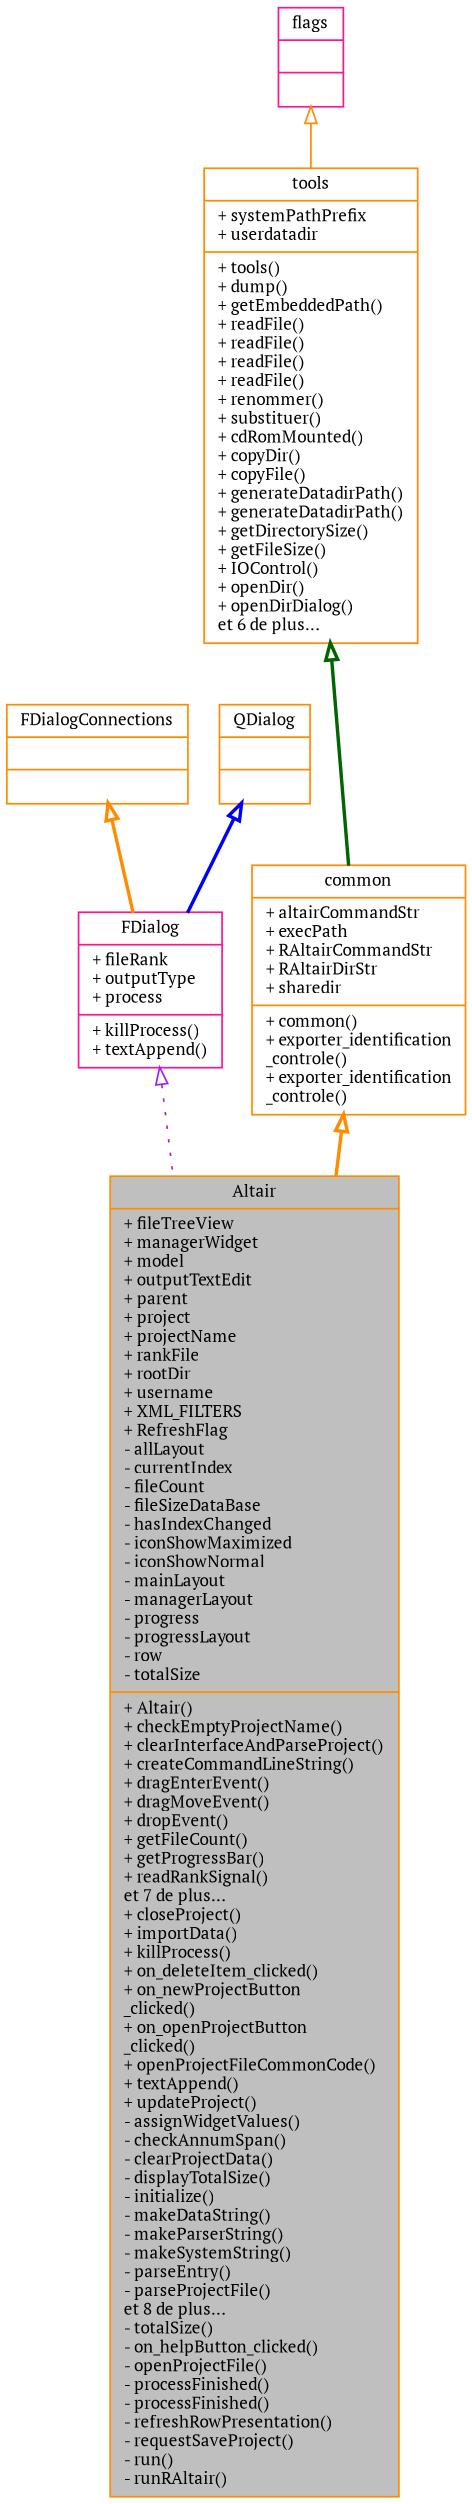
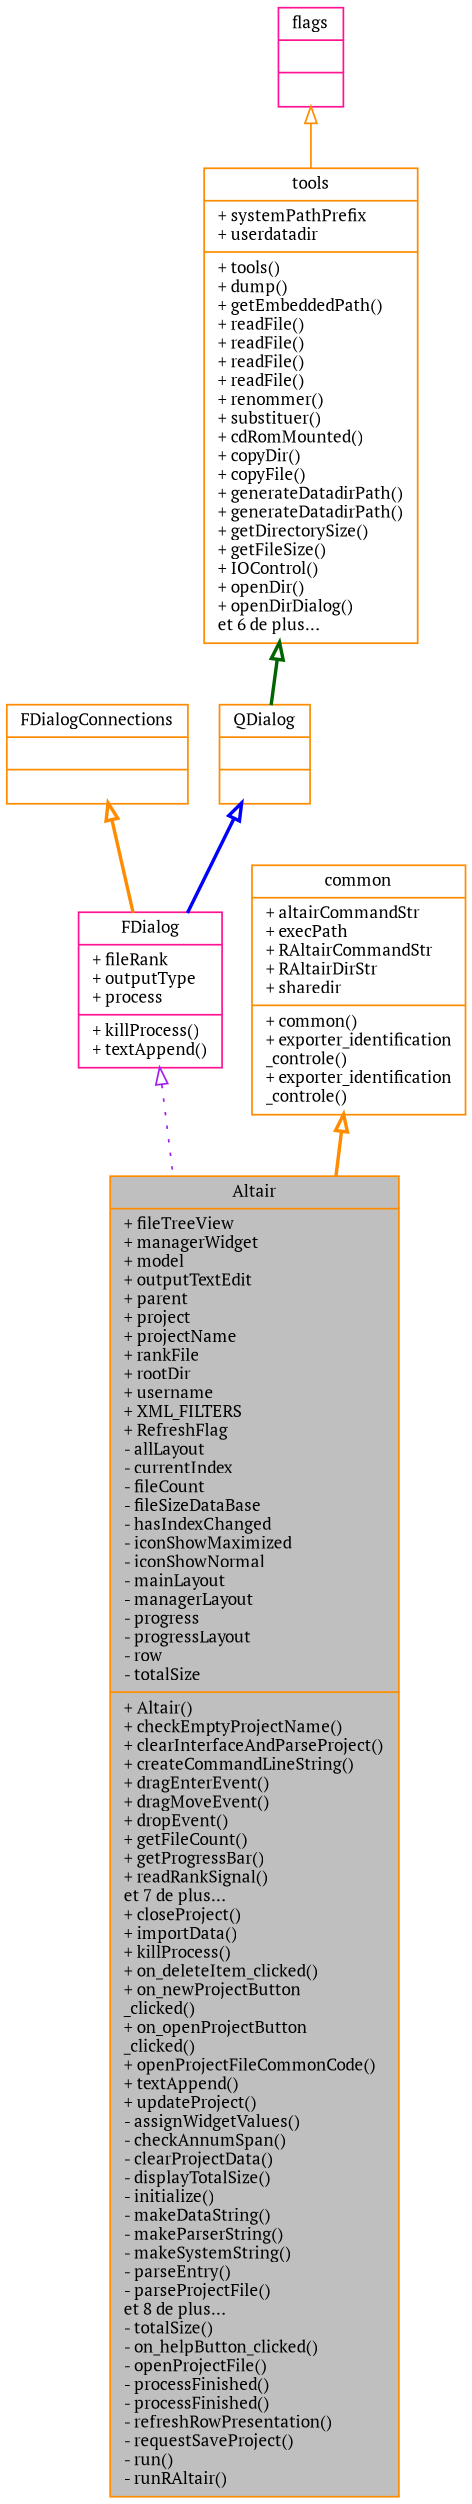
edge "common" -> "tools": now "QDialog" -> "tools"
